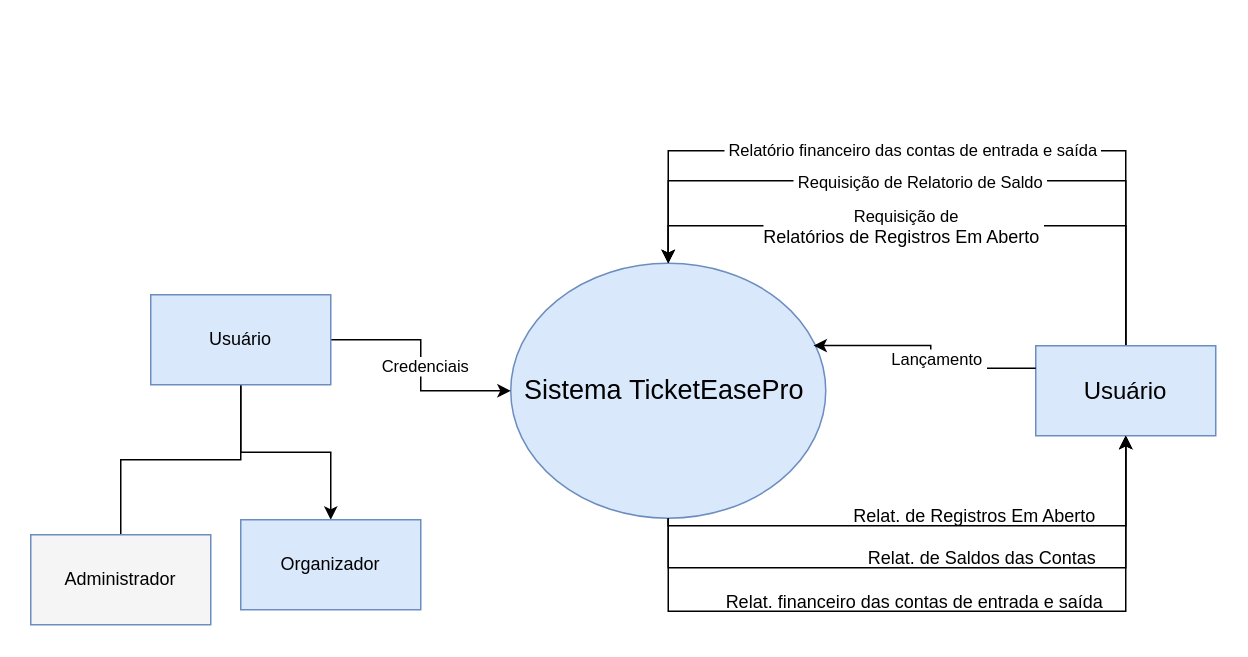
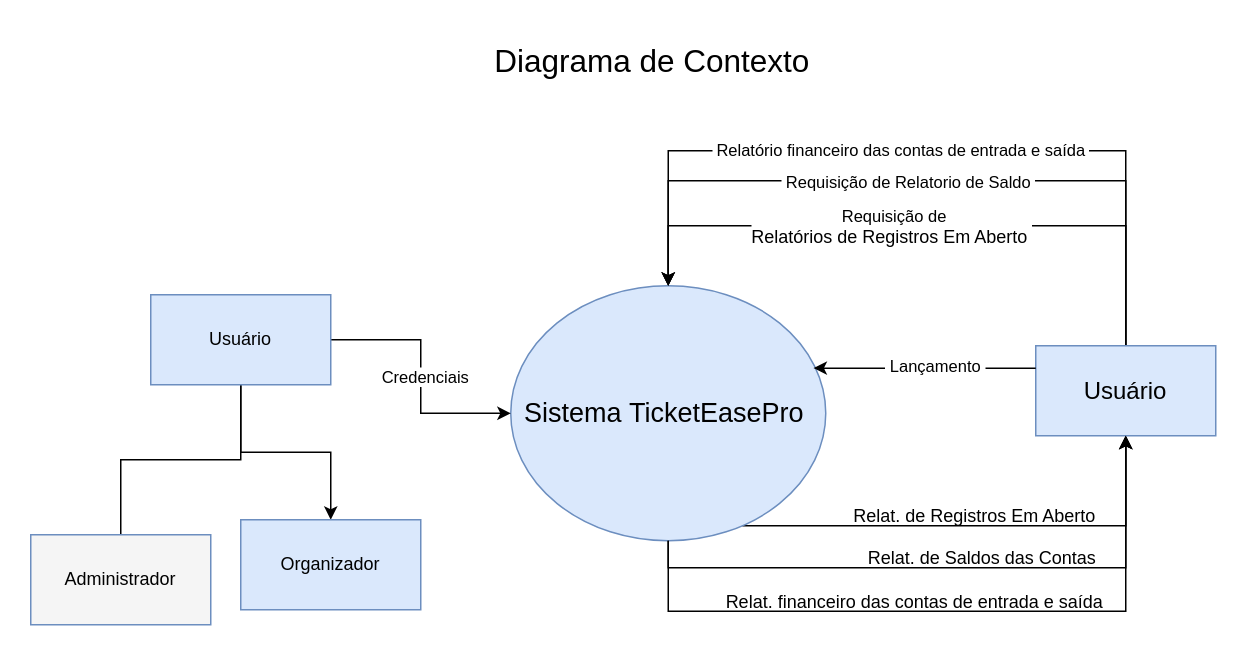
node "Diagrama de Contexto": added
node "Sistema TicketEasePro": moved (668, 391) -> (668, 413)
